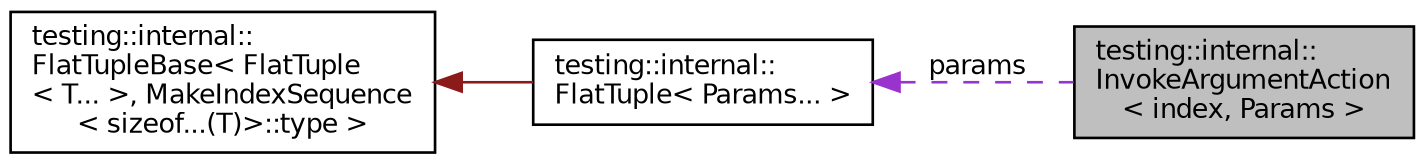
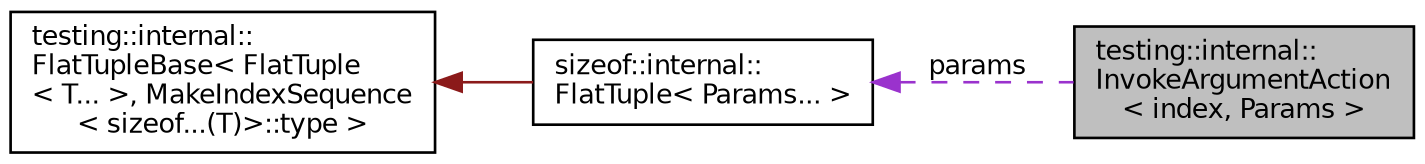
node "testing::internal:: FlatTuple< Params... >": label "testing::internal:: FlatTuple< Params... >" -> "sizeof::internal:: FlatTuple< Params... >"
